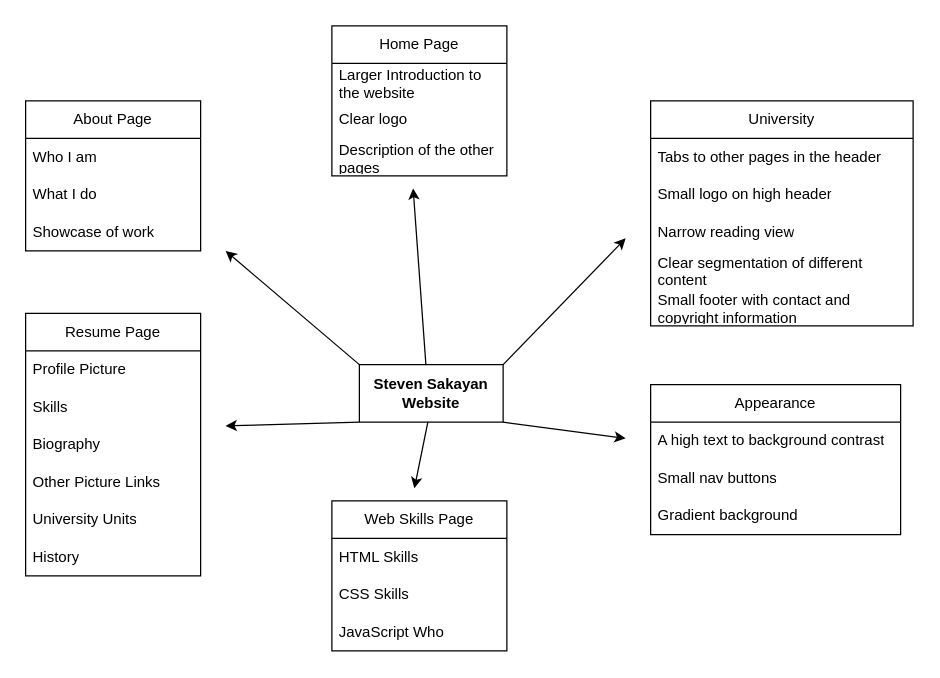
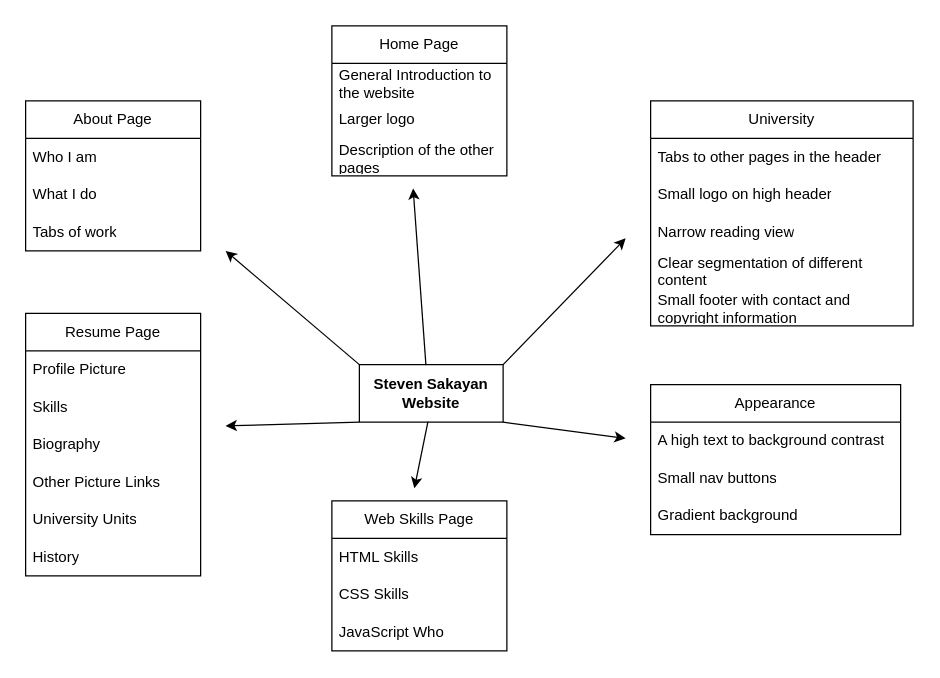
node "Larger Introduction to the website": label "Larger Introduction to the website" -> "General Introduction to the website"
node "Clear logo": label "Clear logo" -> "Larger logo"
node "Showcase of work": label "Showcase of work" -> "Tabs of work"
